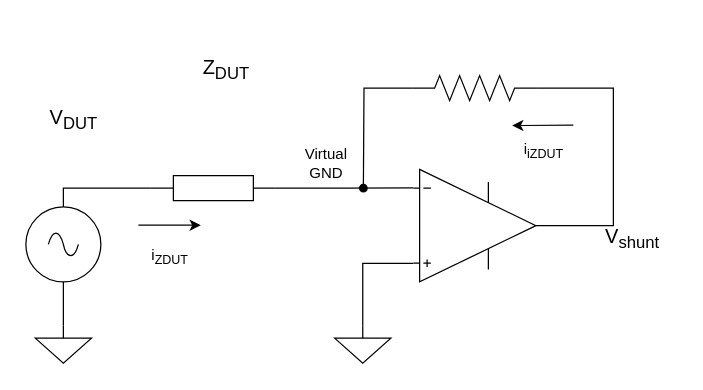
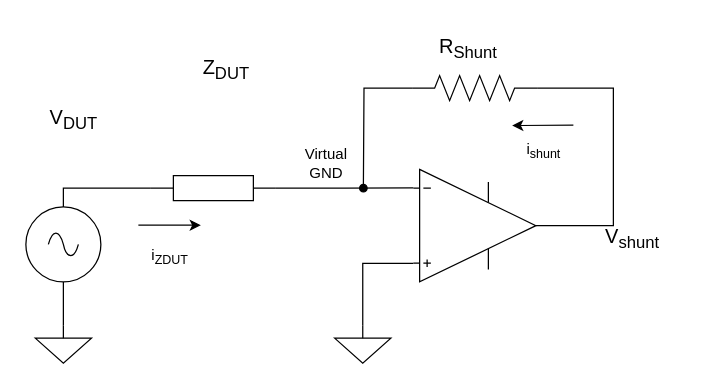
node "RShunt": added
node "iiZDUT": label "iiZDUT" -> "ishunt"
